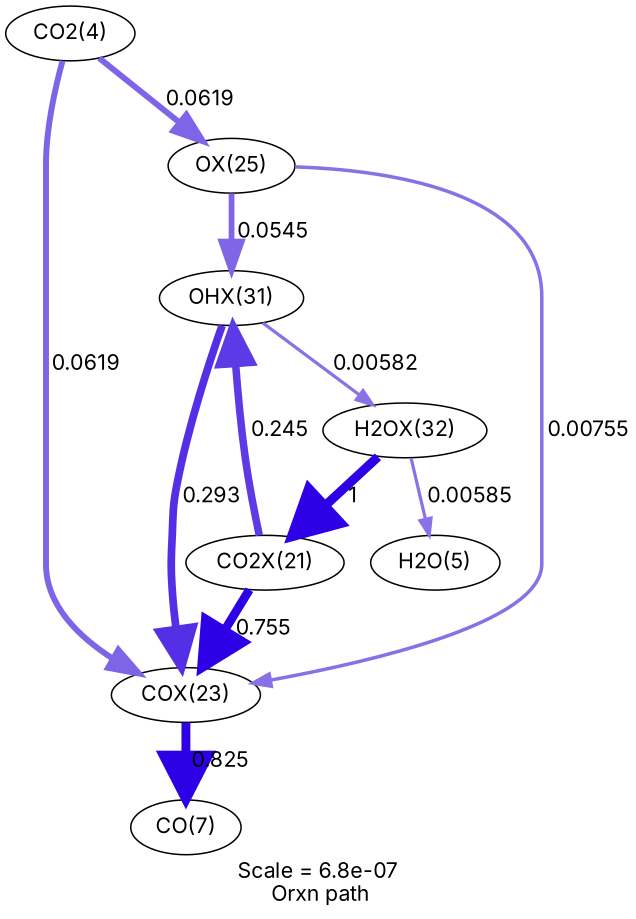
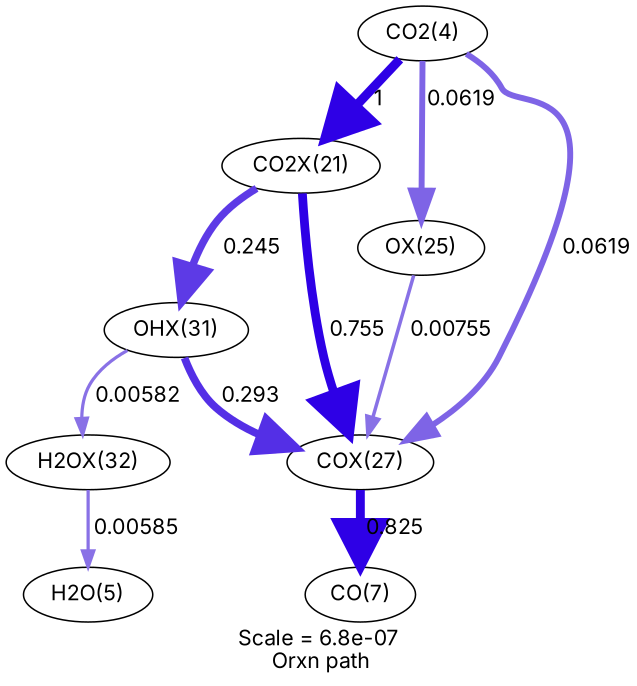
edge "OX(25)" -> "OHX(31)": removed, label "0.0545"
edge "H2OX(32)" -> "CO2X(21)": now "CO2(4)" -> "CO2X(21)"
node "COX(23)": label "COX(23)" -> "COX(27)"
